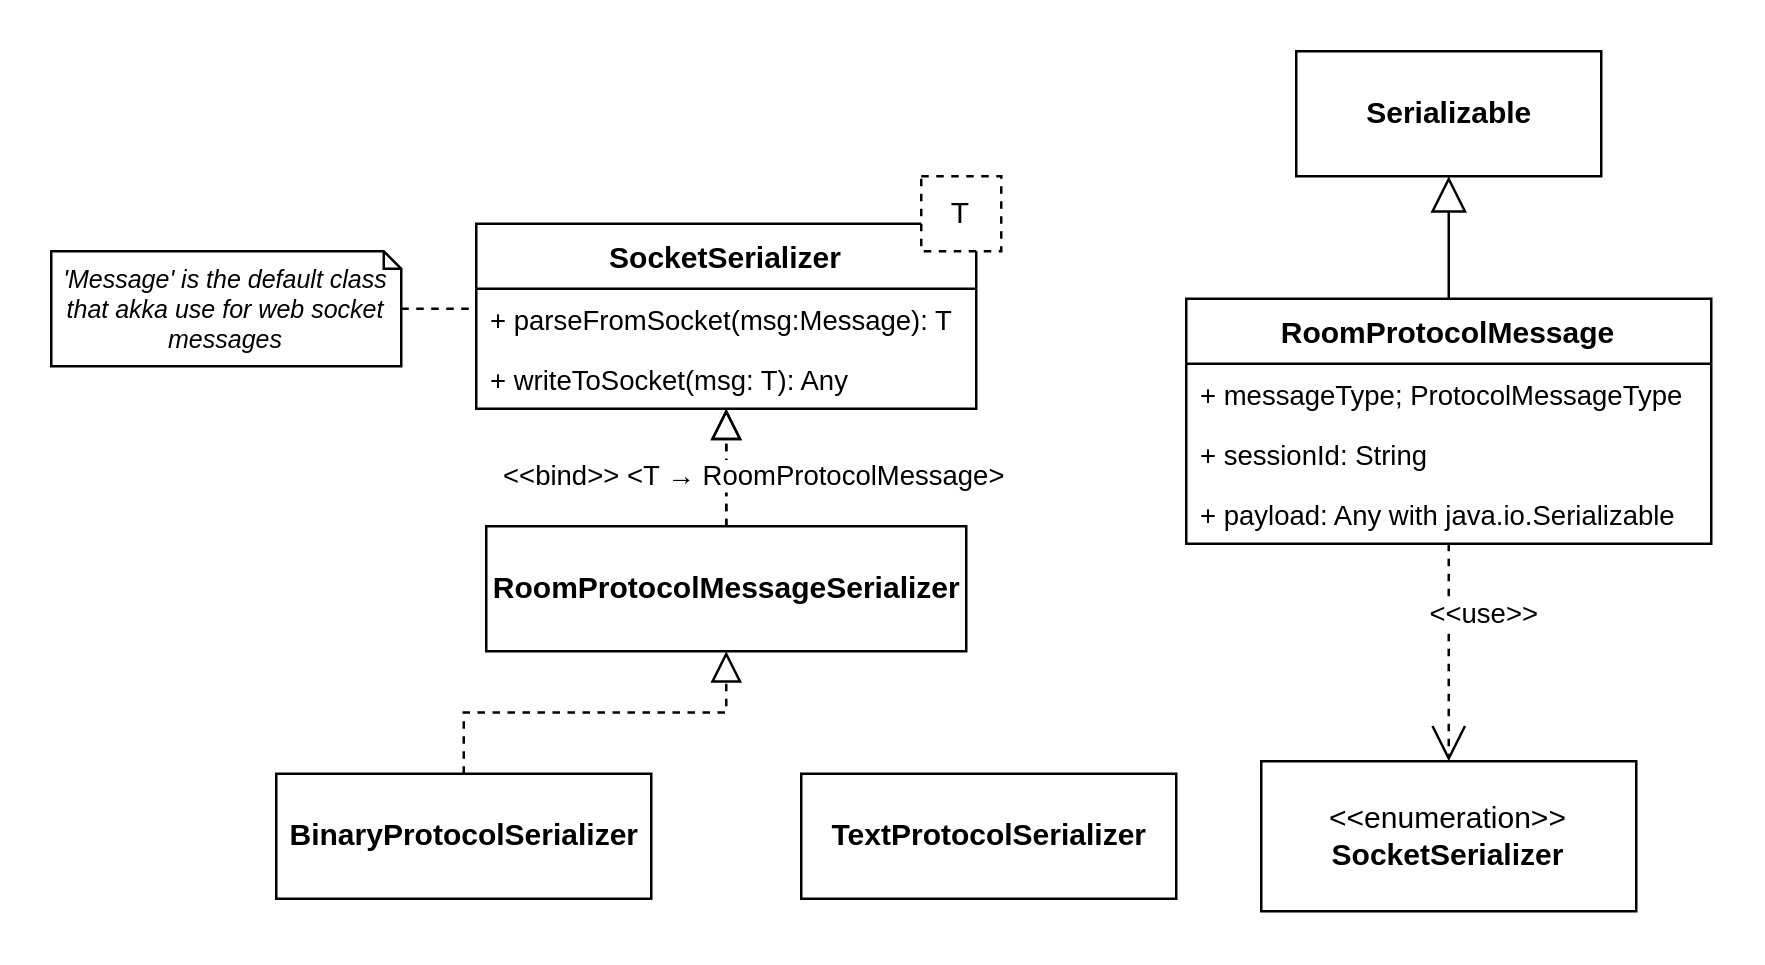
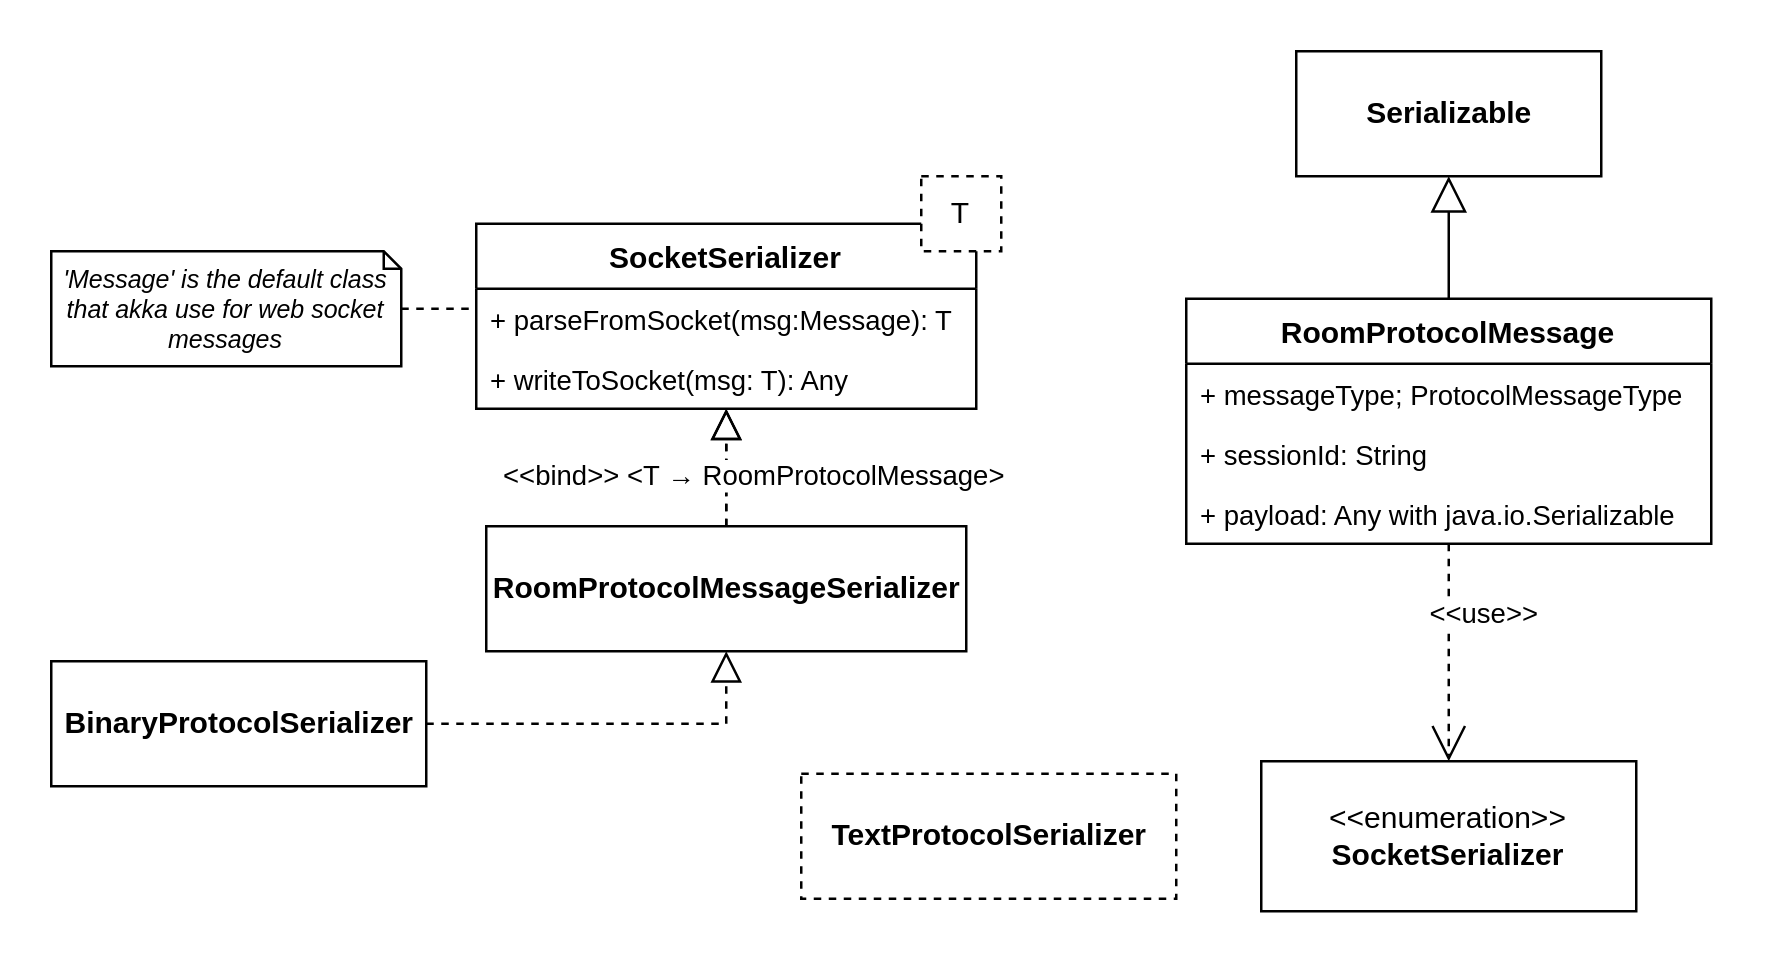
node "BinaryProtocolSerializer": moved (464, 836) -> (239, 724)
node "TextProtocolSerializer": style solid -> dashed
